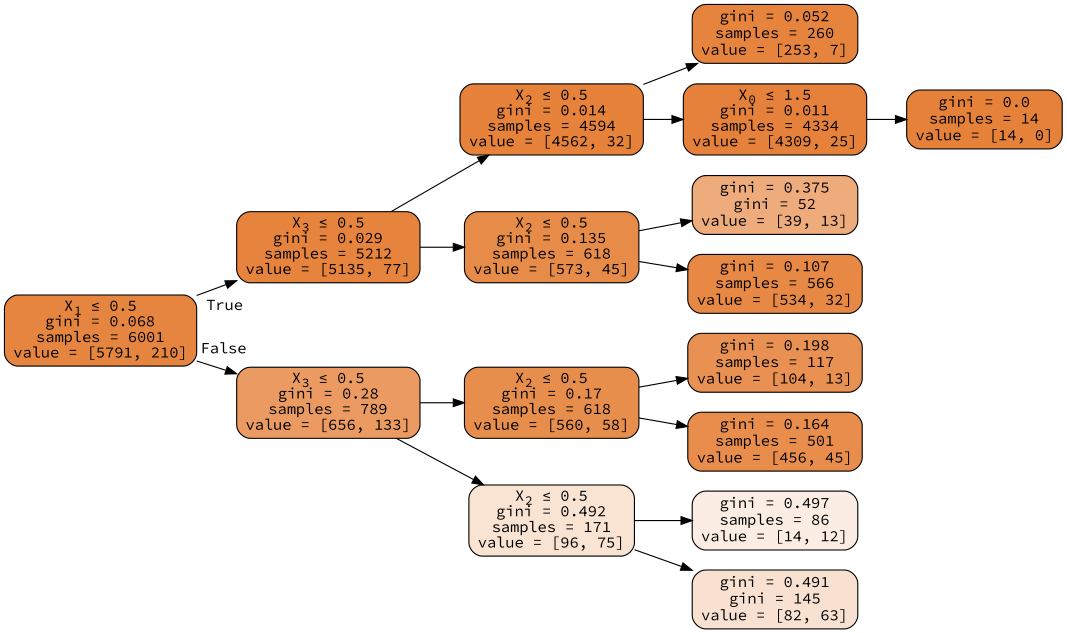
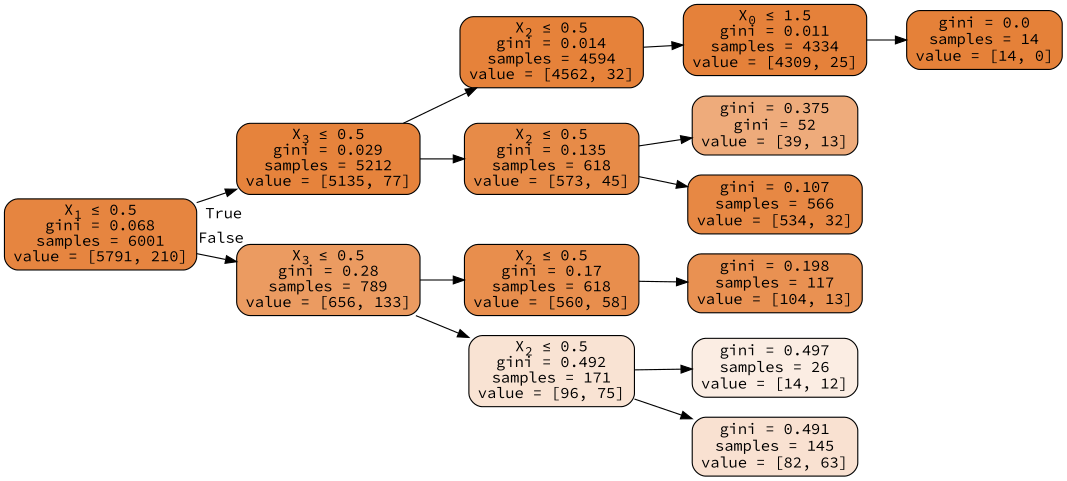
node "gini = 0.052": removed
node "gini = 0.164": removed
node "gini = 0.497": text "samples = 86" -> "samples = 26"
node "gini = 0.491": text "gini = 145" -> "samples = 145"
